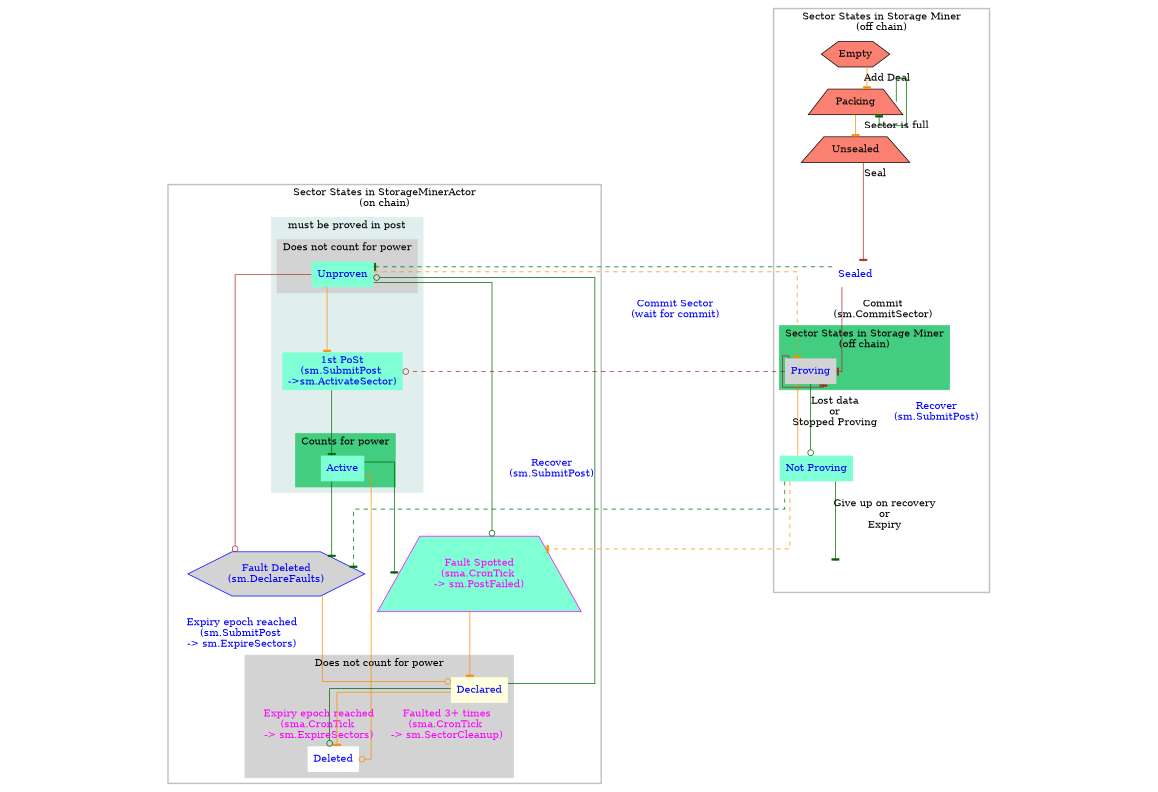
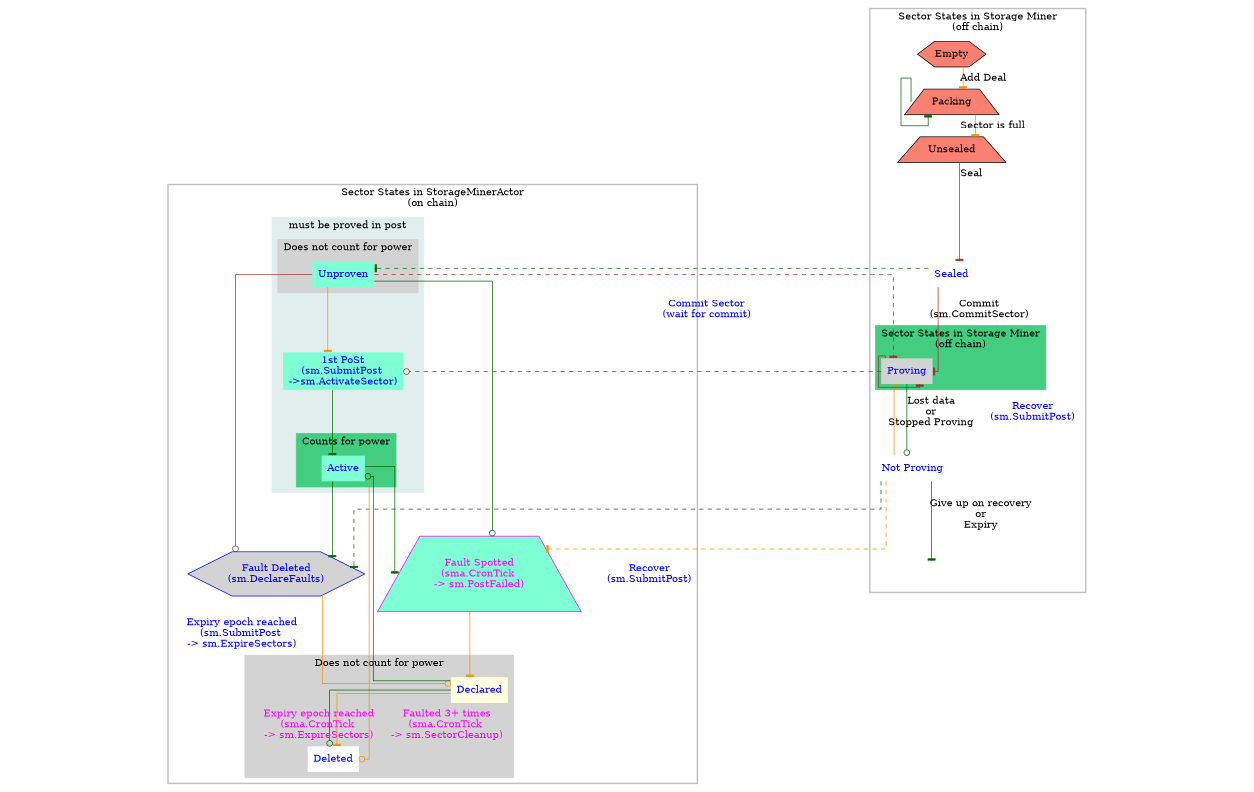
edge "Unproven" -> "Proving": color darkorange -> brown
edge "Declared" -> "Unproven": now "Declared" -> "Active"
node "Not Proving": fillcolor aquamarine -> white
